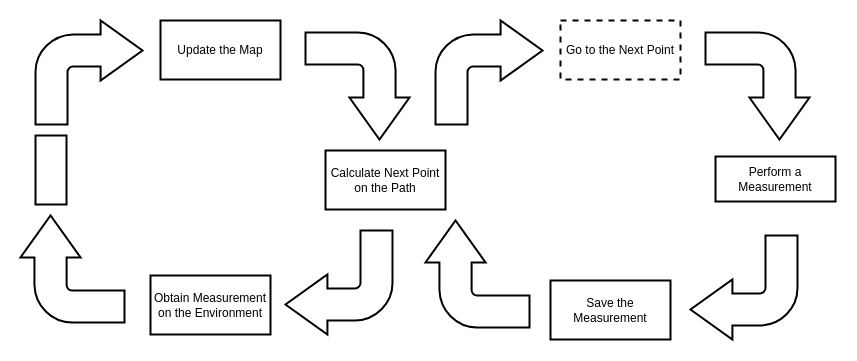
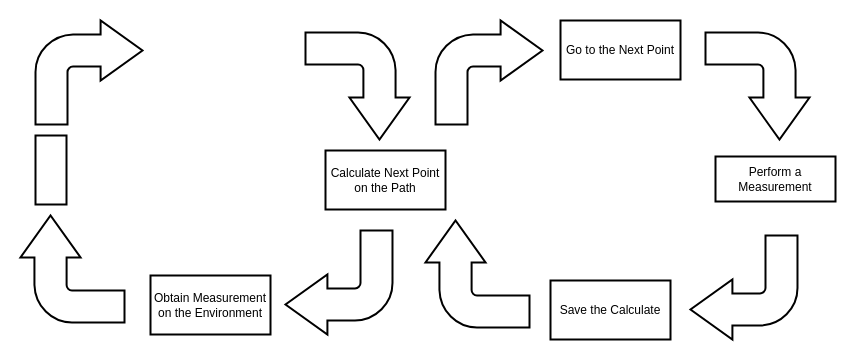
node "Update the Map": removed
node "Go to the Next Point": style dashed -> solid
node "Save the Measurement": label "Save the Measurement" -> "Save the Calculate"
